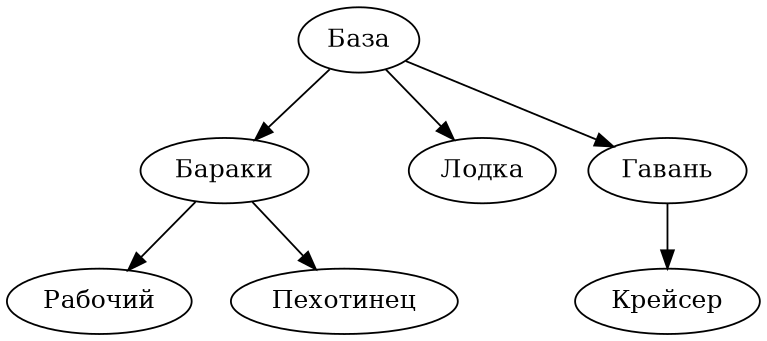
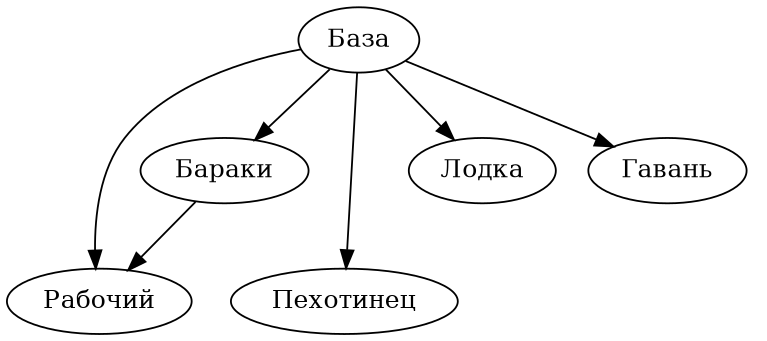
edge "База" -> "Рабочий": added
edge "Бараки" -> "Пехотинец": now "База" -> "Пехотинец"
node "Крейсер": removed
